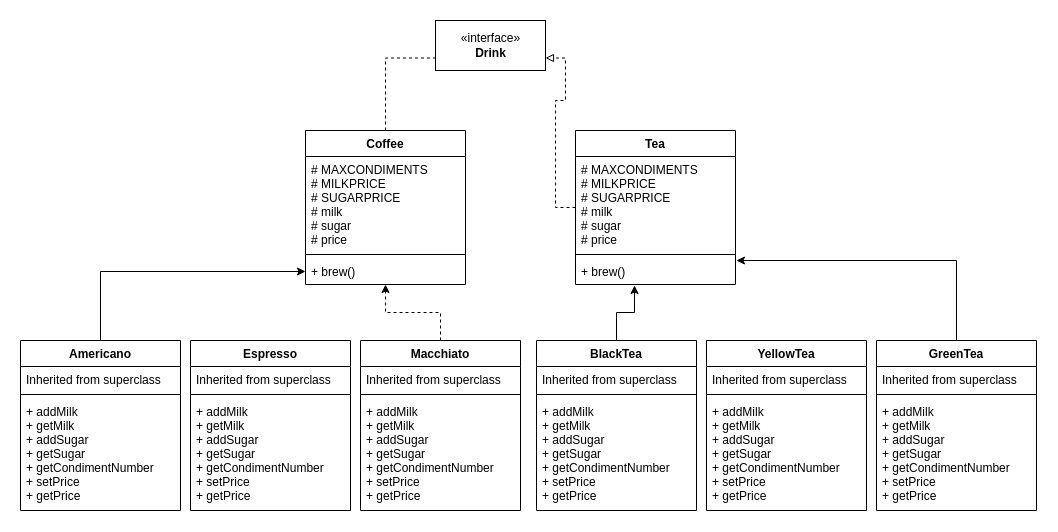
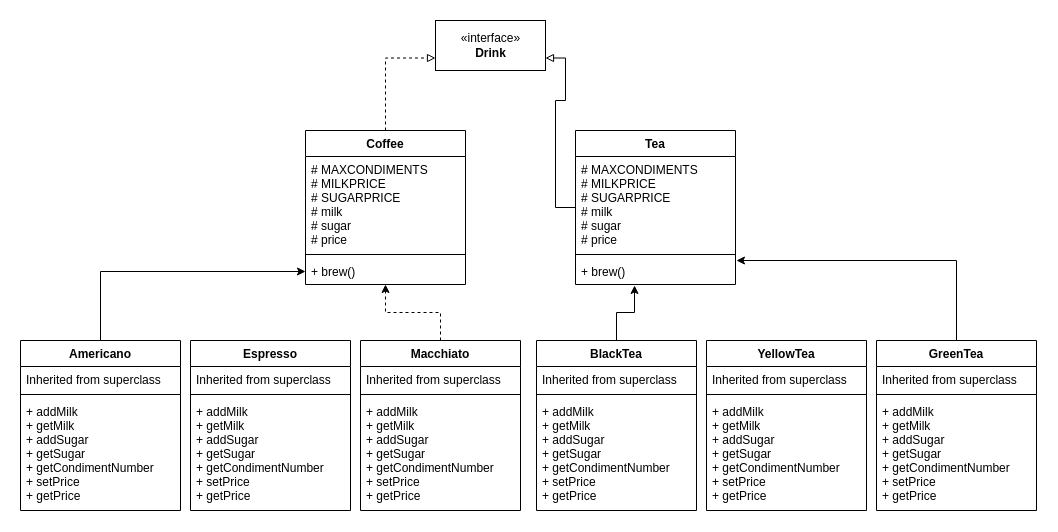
edge "«interface» Drink" -- "Coffee": arrowhead none -> block
edge "Tea" -> "«interface» Drink": style dashed -> solid
